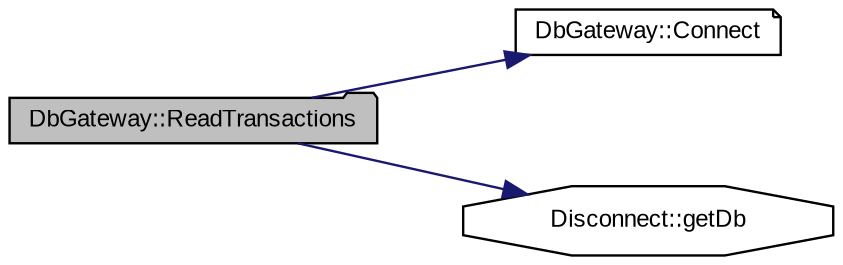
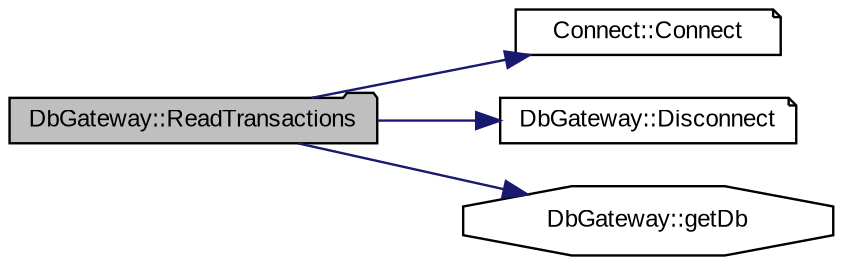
node "DbGateway::Connect": label "DbGateway::Connect" -> "Connect::Connect"
node "DbGateway::Disconnect": added
node "Disconnect::getDb": label "Disconnect::getDb" -> "DbGateway::getDb"
